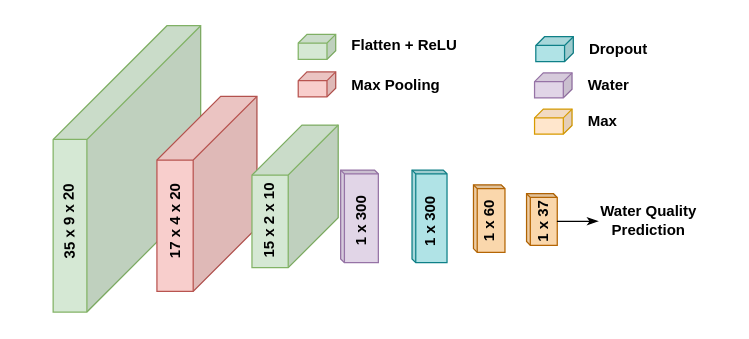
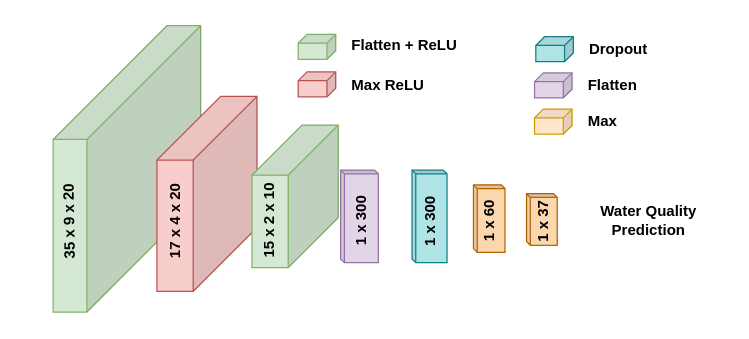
node "Max Pooling": label "Max Pooling" -> "Max ReLU"
node "Water": label "Water" -> "Flatten"
edge "1 x 37" -> "Water Quality Prediction": removed
